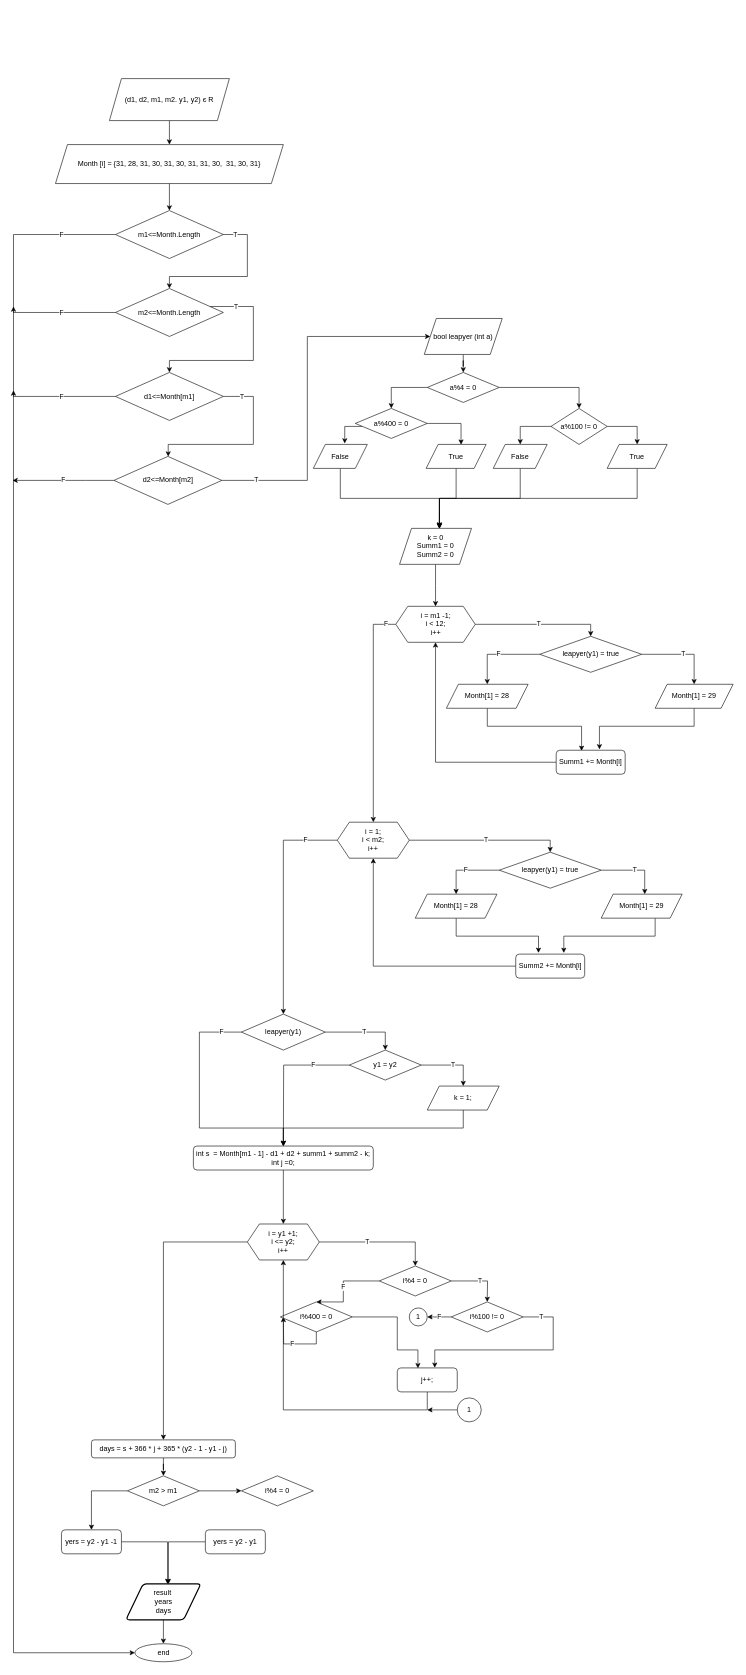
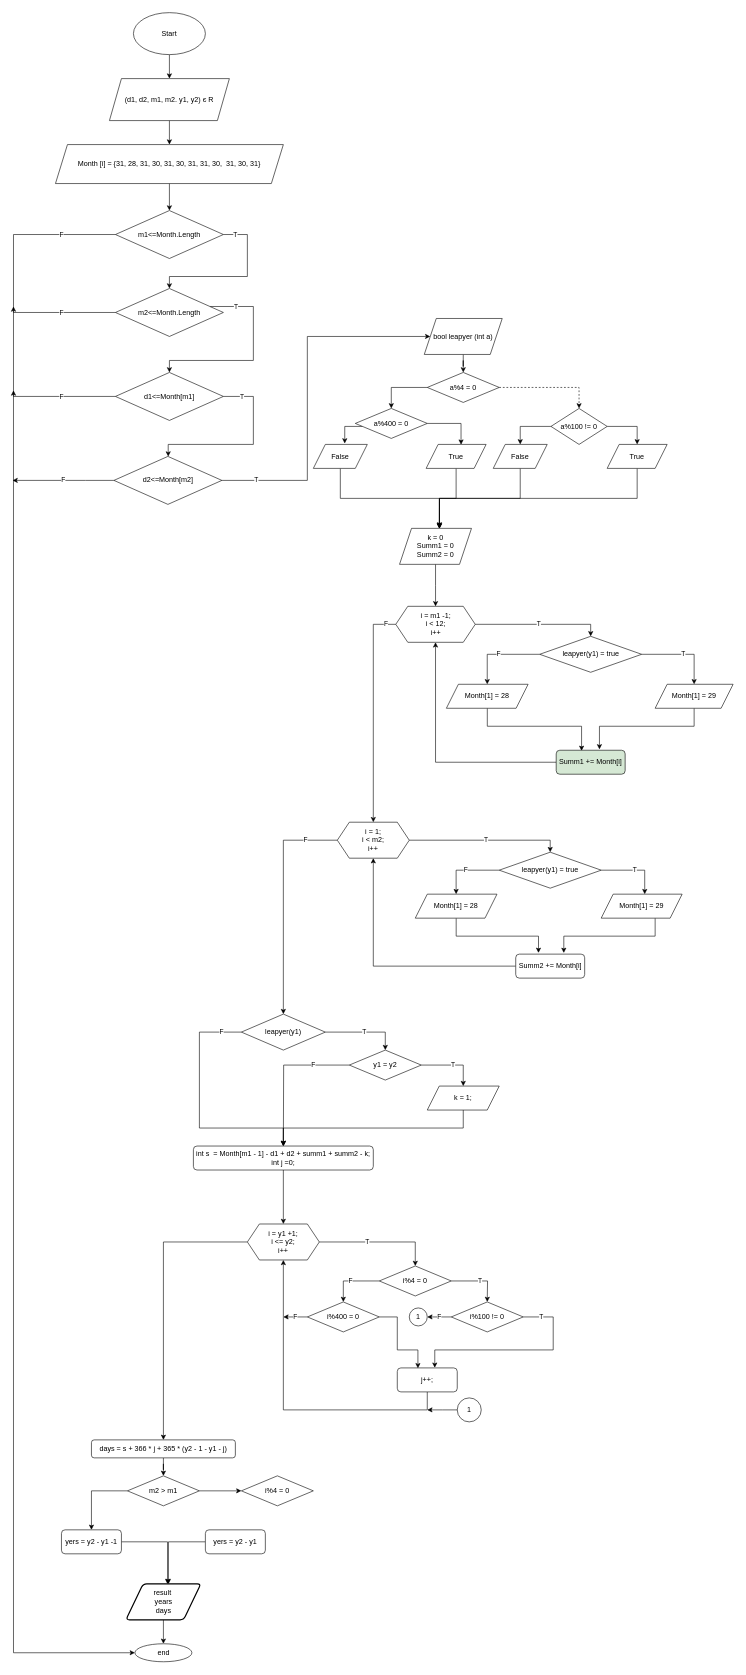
node "Start": added
edge "Start" -> "(d1, d2, m1, m2. y1, y2) є R": added
edge "a%4 = 0" -> "a%100 != 0": style solid -> dashed
node "Summ1 += Month[i]": fillcolor #ffffff -> #d5e8d4
node "i%400 = 0": moved (317, 1317) -> (344, 1317)
